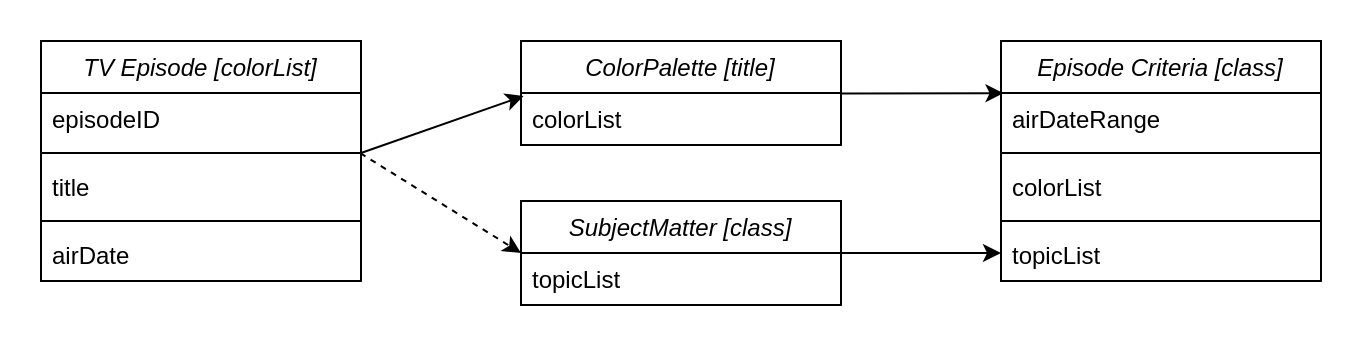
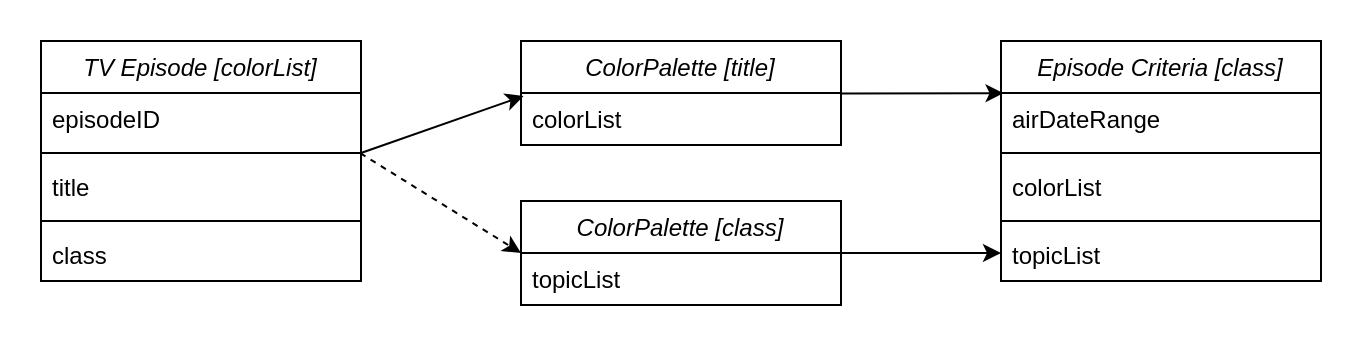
node "SubjectMatter [class]": label "SubjectMatter [class]" -> "ColorPalette [class]"
node "airDate": label "airDate" -> "class"
